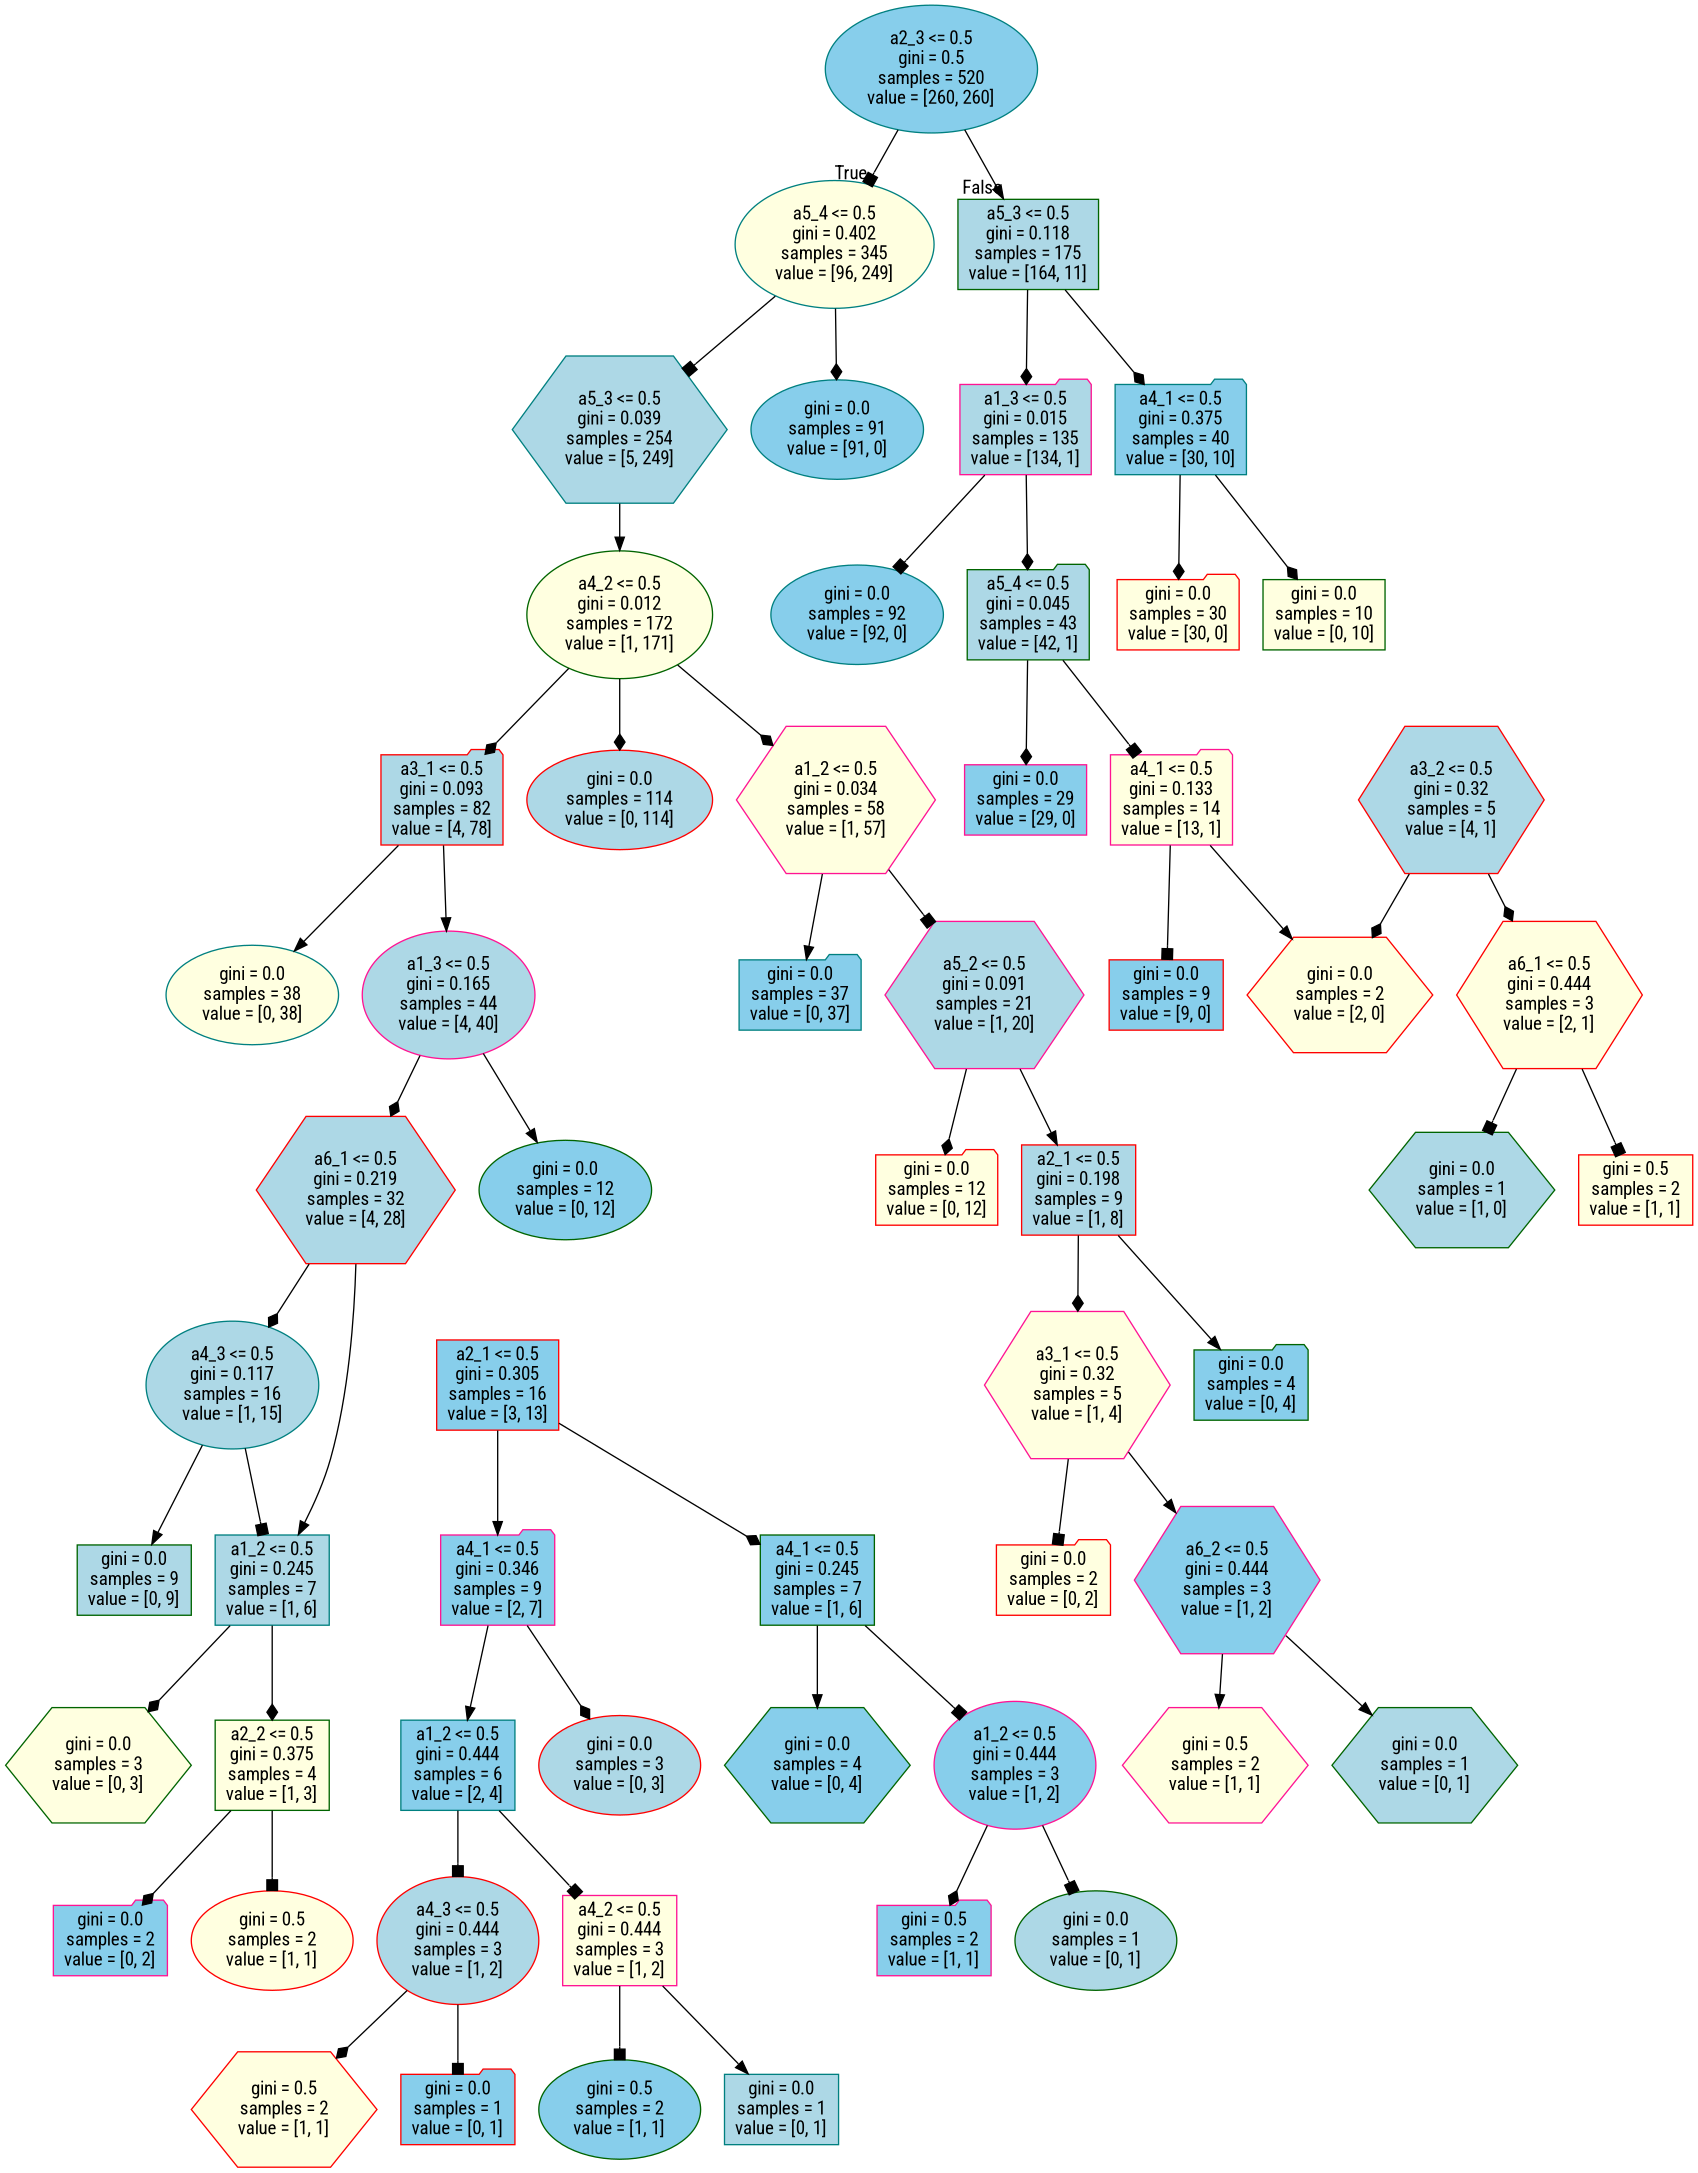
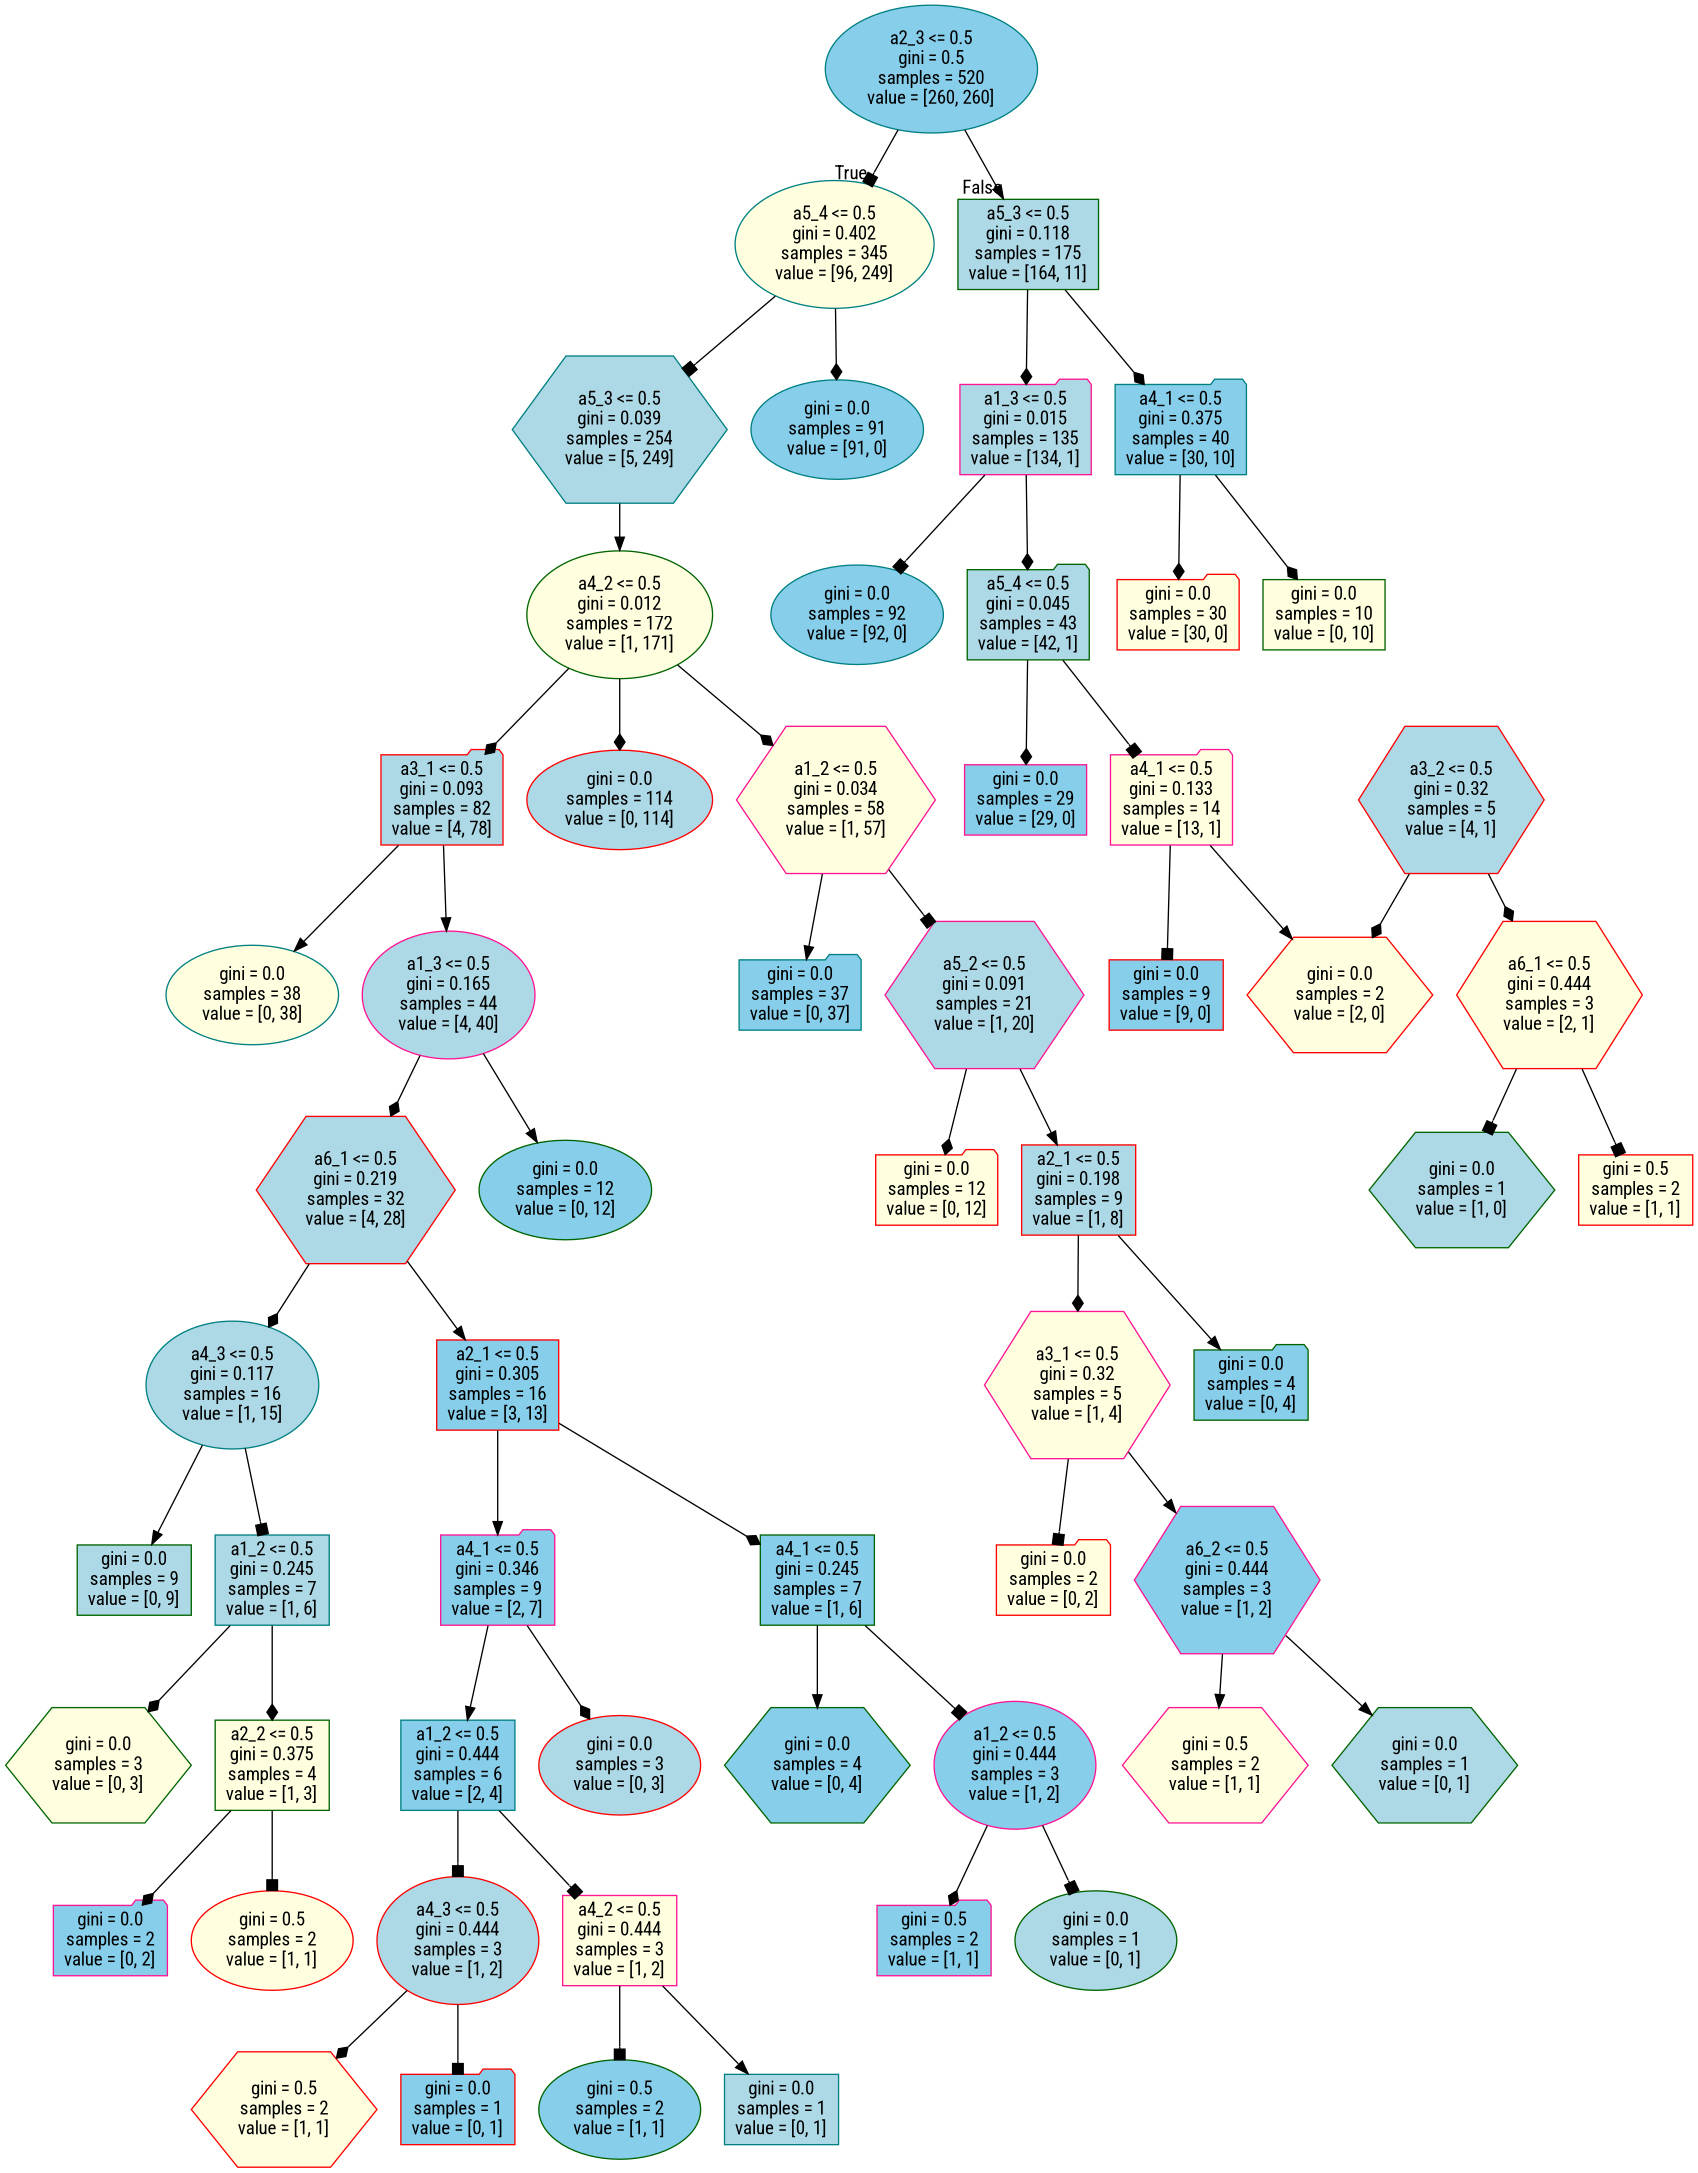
edge "a6_1 <= 0.5 gini = 0.219 samples = 32 value = [4, 28]" -> "a1_2 <= 0.5 gini = 0.245 samples = 7 value = [1, 6]": now "a6_1 <= 0.5 gini = 0.219 samples = 32 value = [4, 28]" -> "a2_1 <= 0.5 gini = 0.305 samples = 16 value = [3, 13]"
